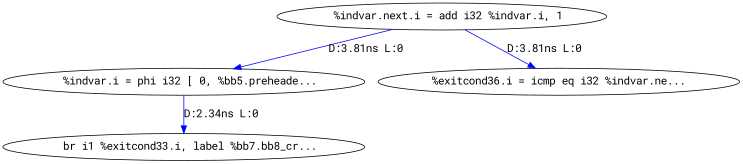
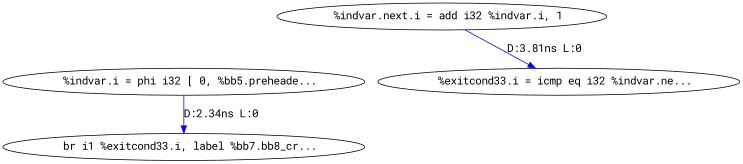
edge "%indvar.next.i = add i32 %indvar.i, 1" -> "%indvar.i = phi i32 [ 0, %bb5.preheade...": removed, label "D:3.81ns L:0"
node "%exitcond36.i = icmp eq i32 %indvar.ne...": label "%exitcond36.i = icmp eq i32 %indvar.ne..." -> "%exitcond33.i = icmp eq i32 %indvar.ne..."
